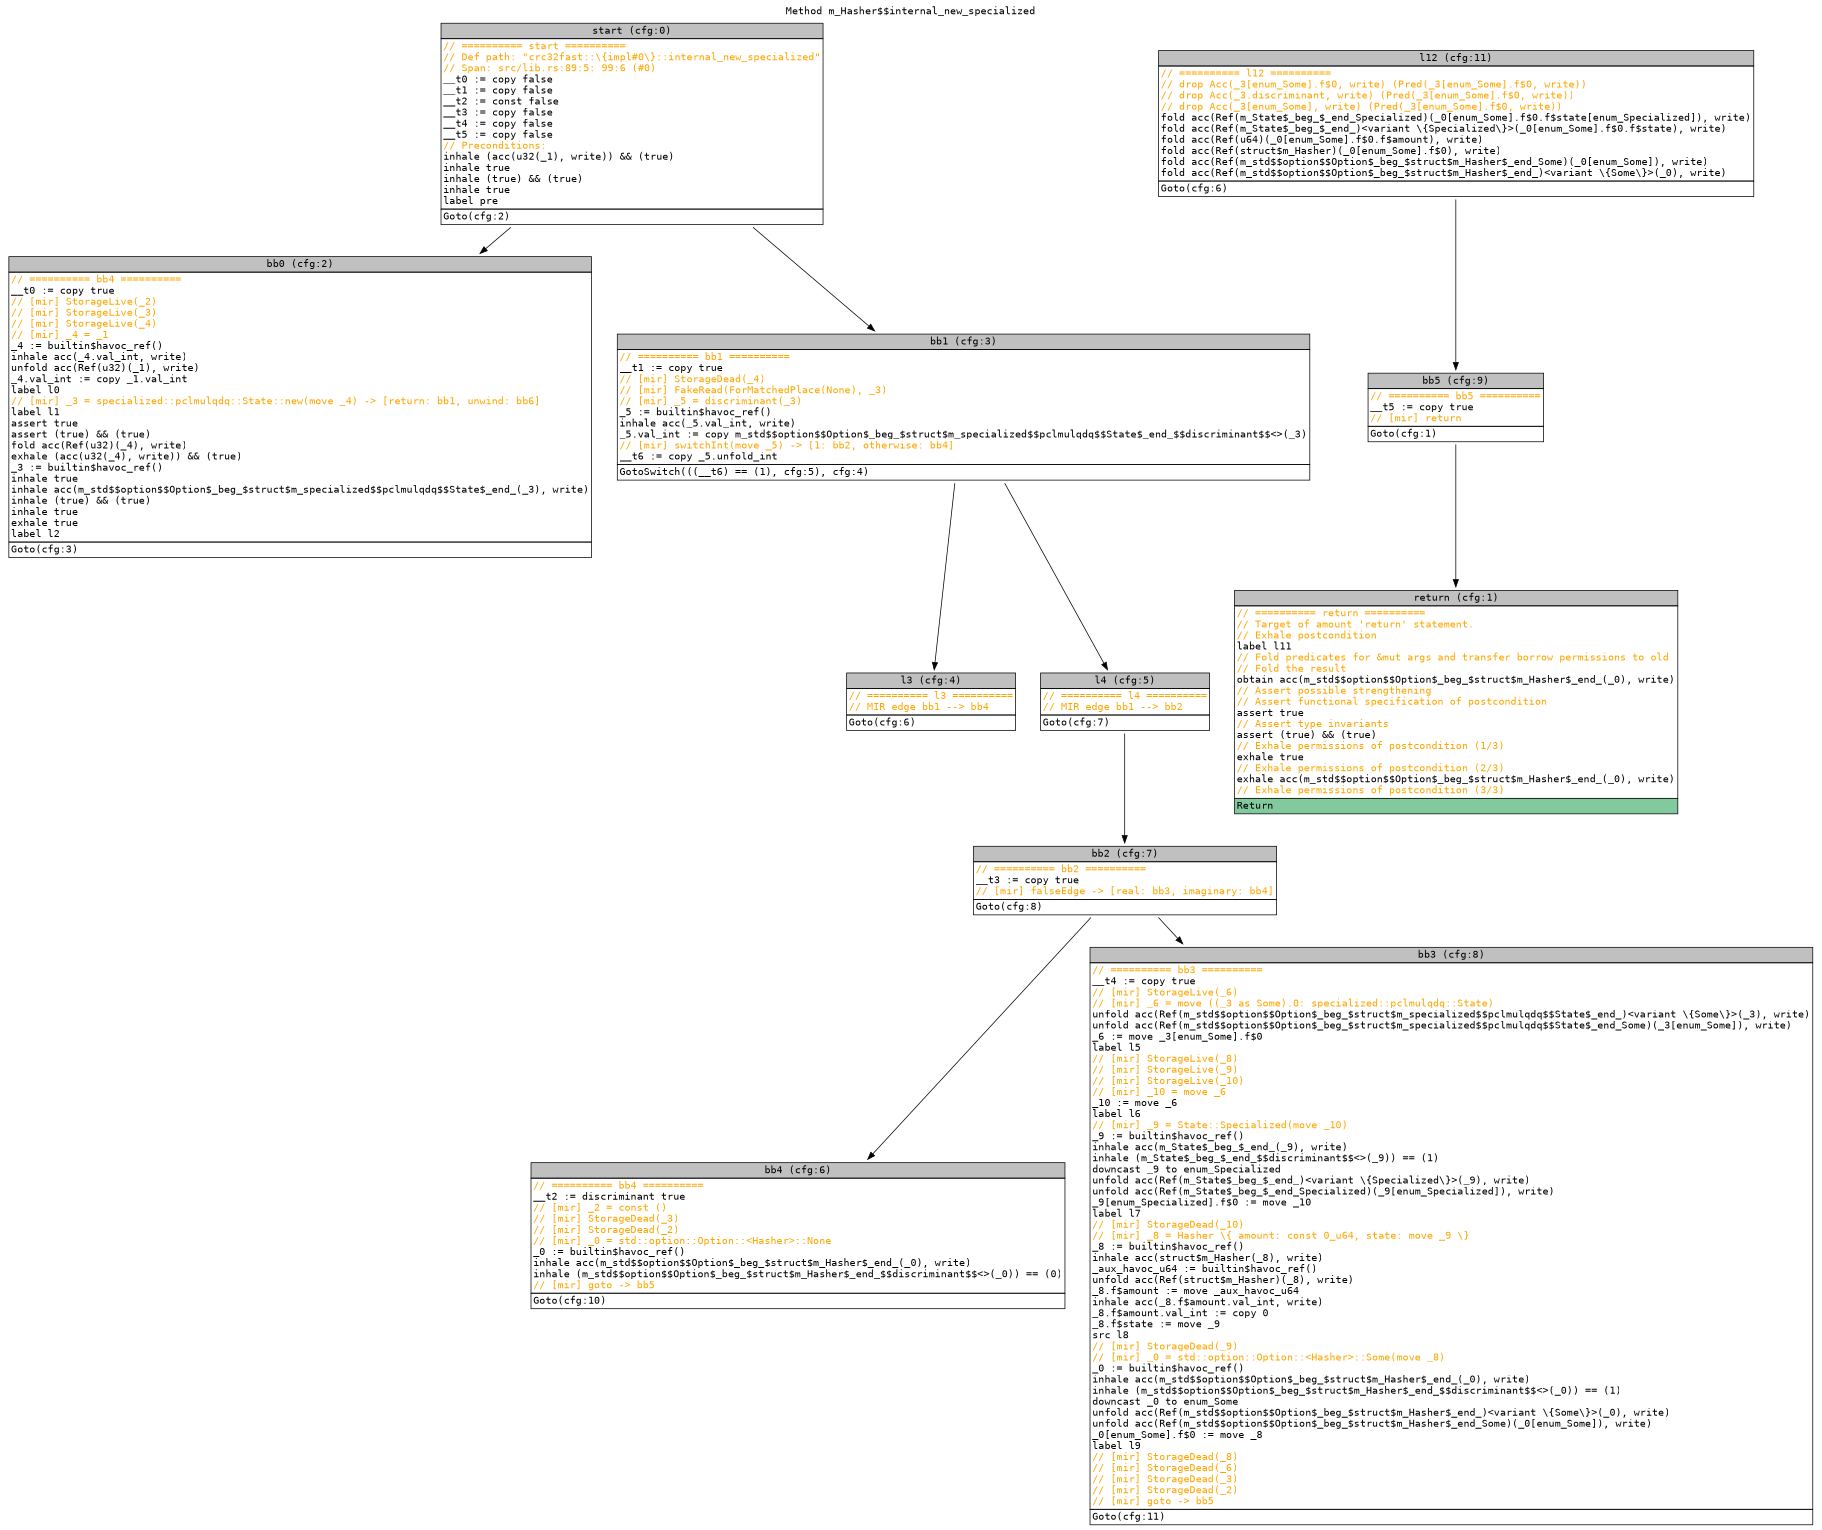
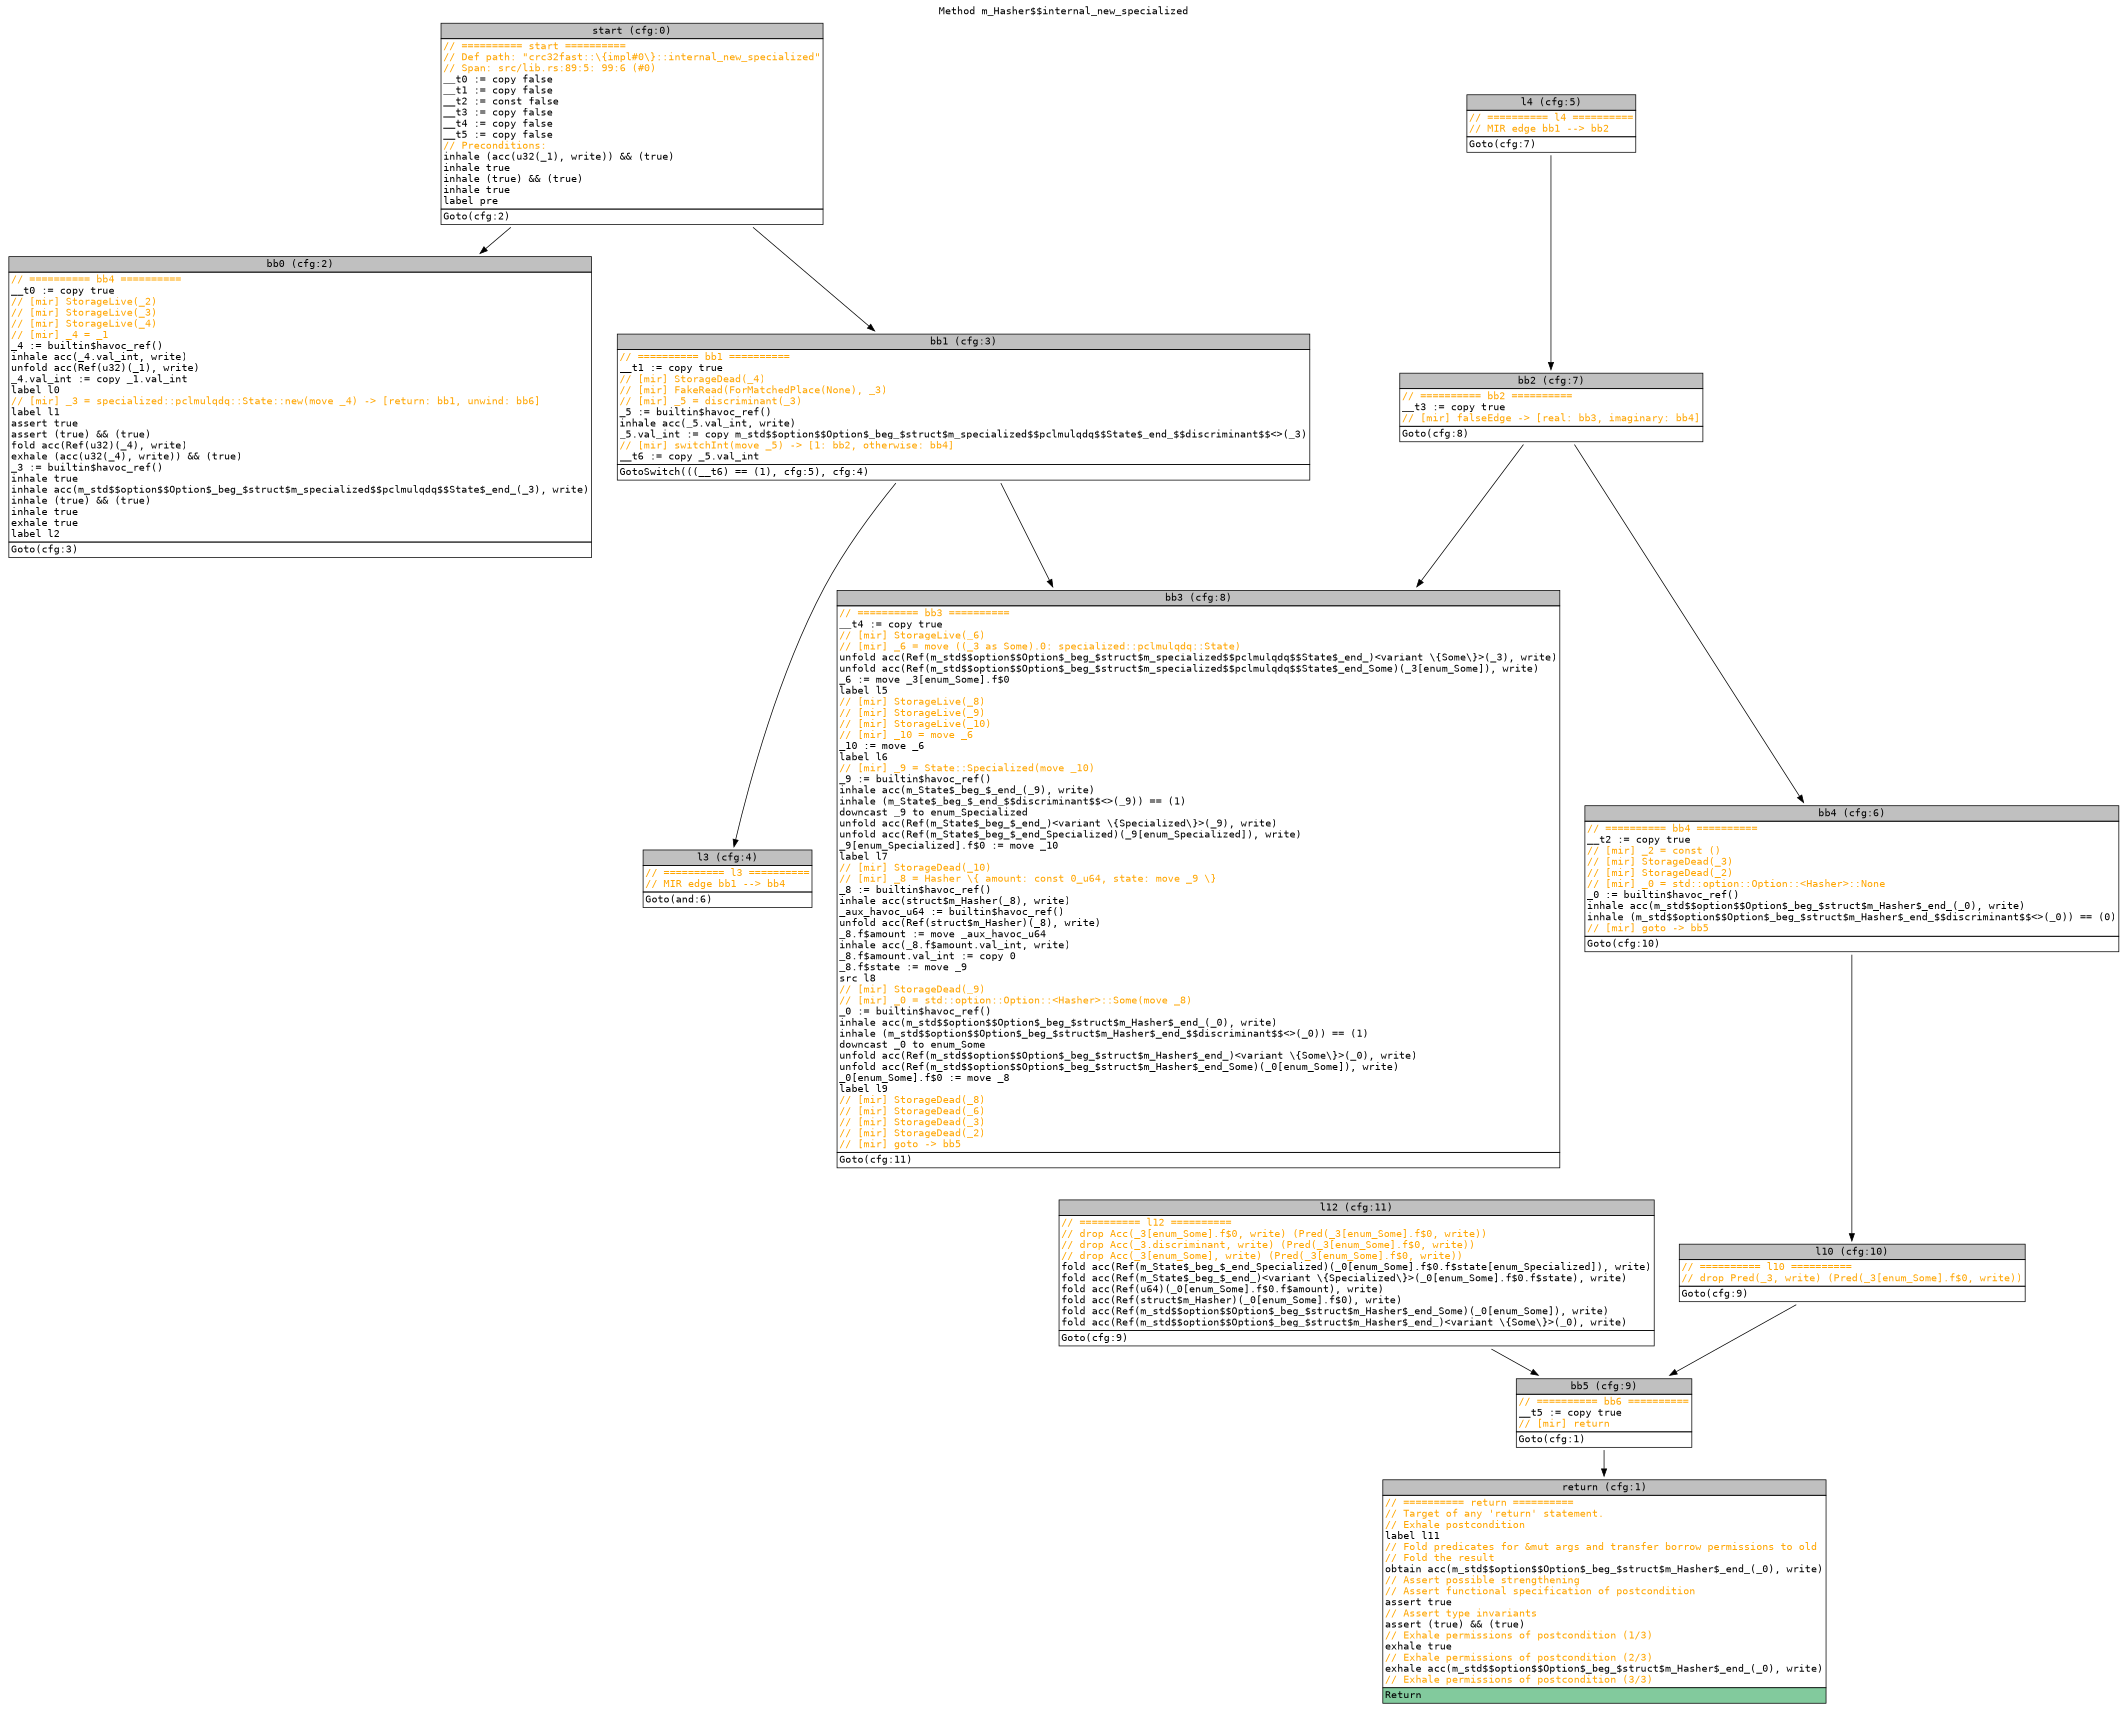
node "l12 (cfg:11)": text "Goto(cfg:6)" -> "Goto(cfg:9)"
node "bb5 (cfg:9)": text "// ========== bb5 ==========" -> "// ========== bb6 =========="
node "bb1 (cfg:3)": text "__t6 := copy _5.unfold_int" -> "__t6 := copy _5.val_int"
edge "bb1 (cfg:3)" -> "l4 (cfg:5)": now "bb1 (cfg:3)" -> "bb3 (cfg:8)"
node "return (cfg:1)": text "// Target of amount 'return' statement." -> "// Target of any 'return' statement."
node "l3 (cfg:4)": text "Goto(cfg:6)" -> "Goto(and:6)"
node "bb4 (cfg:6)": text "__t2 := discriminant true" -> "__t2 := copy true"
node "l10 (cfg:10)": added
